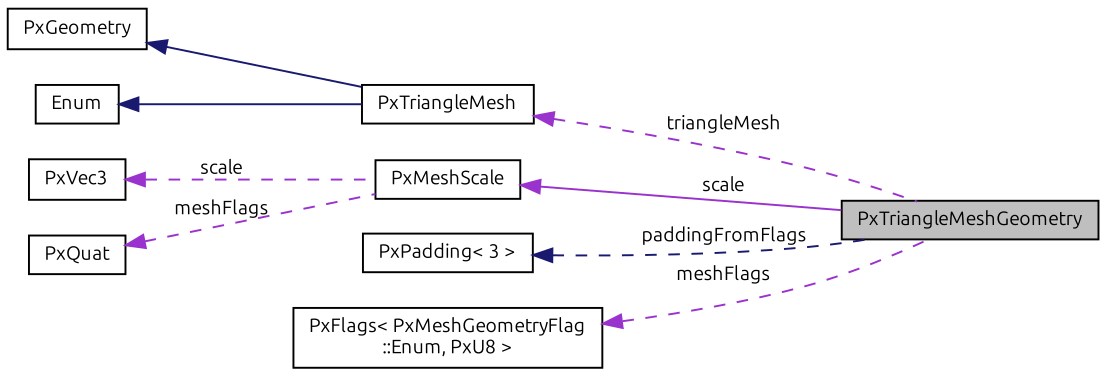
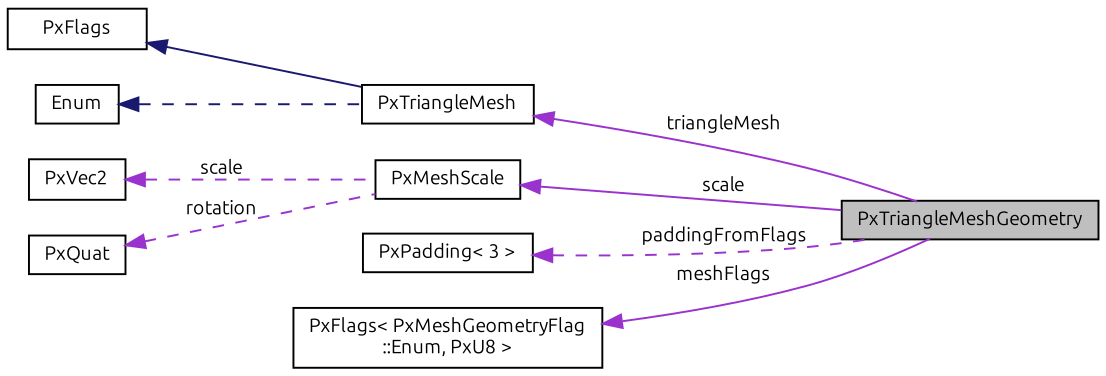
node "PxGeometry": label "PxGeometry" -> "PxFlags"
edge "PxTriangleMesh" -> "Enum": style solid -> dashed
edge "PxTriangleMeshGeometry" -> "PxTriangleMesh": style dashed -> solid
node "PxVec3": label "PxVec3" -> "PxVec2"
edge "PxMeshScale" -> "PxQuat": label " meshFlags" -> " rotation"
edge "PxTriangleMeshGeometry" -> "PxPadding< 3 >": color midnightblue -> darkorchid3
edge "PxTriangleMeshGeometry" -> "PxFlags< PxMeshGeometryFlag ::Enum, PxU8 >": style dashed -> solid
